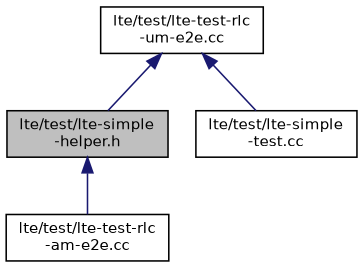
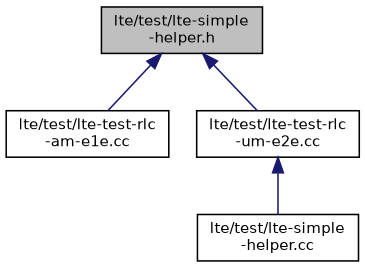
edge "lte/test/lte-simple -helper.h" -> "lte/test/lte-test-rlc -um-e2e.cc": reversed
node "lte/test/lte-simple -test.cc": label "lte/test/lte-simple -test.cc" -> "lte/test/lte-simple -helper.cc"
node "lte/test/lte-test-rlc -am-e2e.cc": label "lte/test/lte-test-rlc -am-e2e.cc" -> "lte/test/lte-test-rlc -am-e1e.cc"
